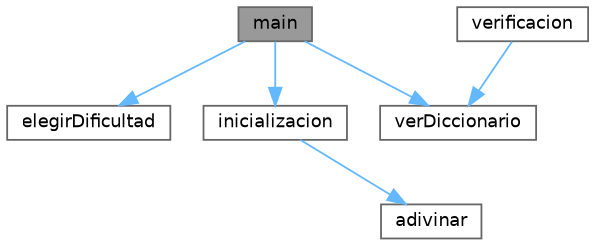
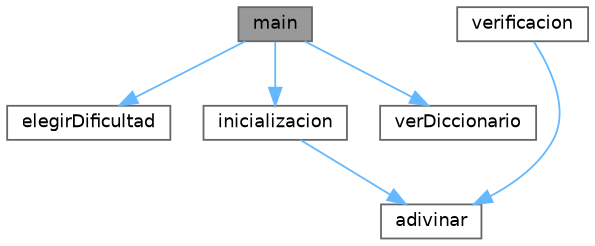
edge "verificacion" -> "verDiccionario": now "verificacion" -> "adivinar"
